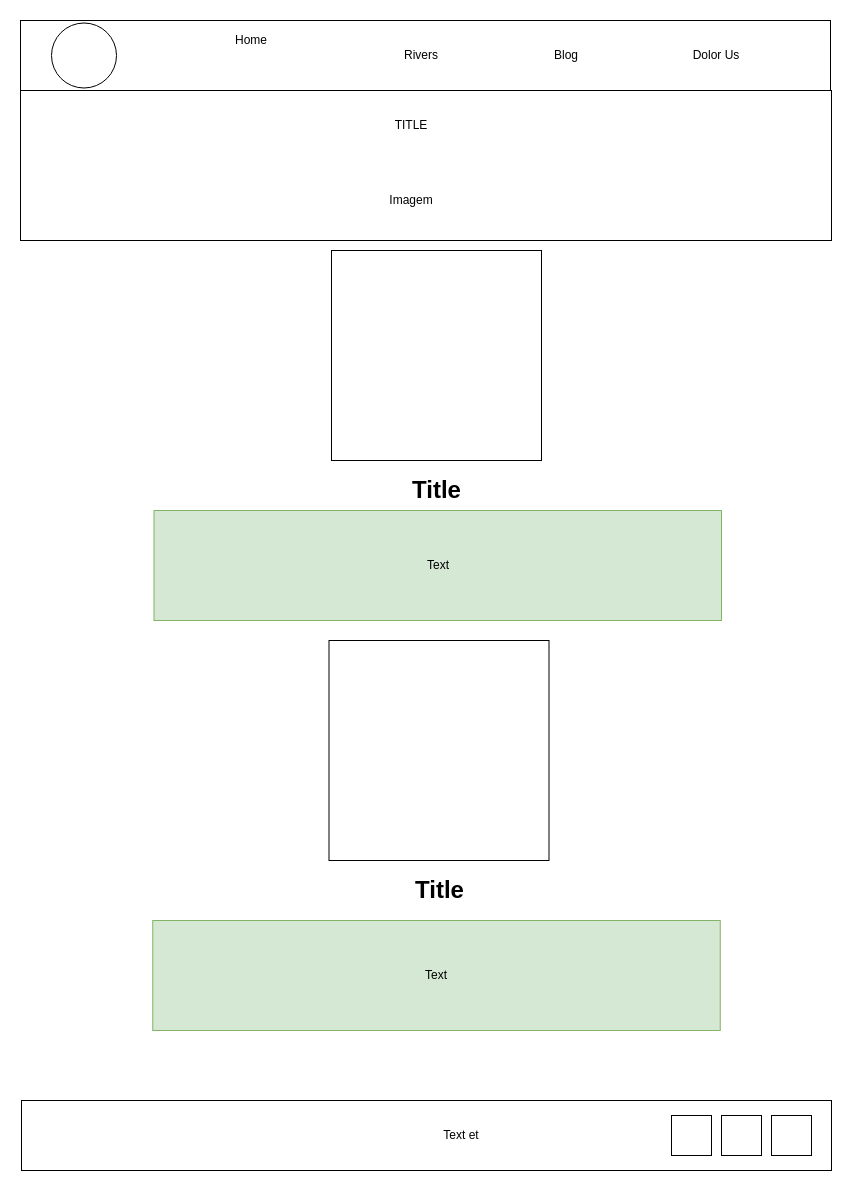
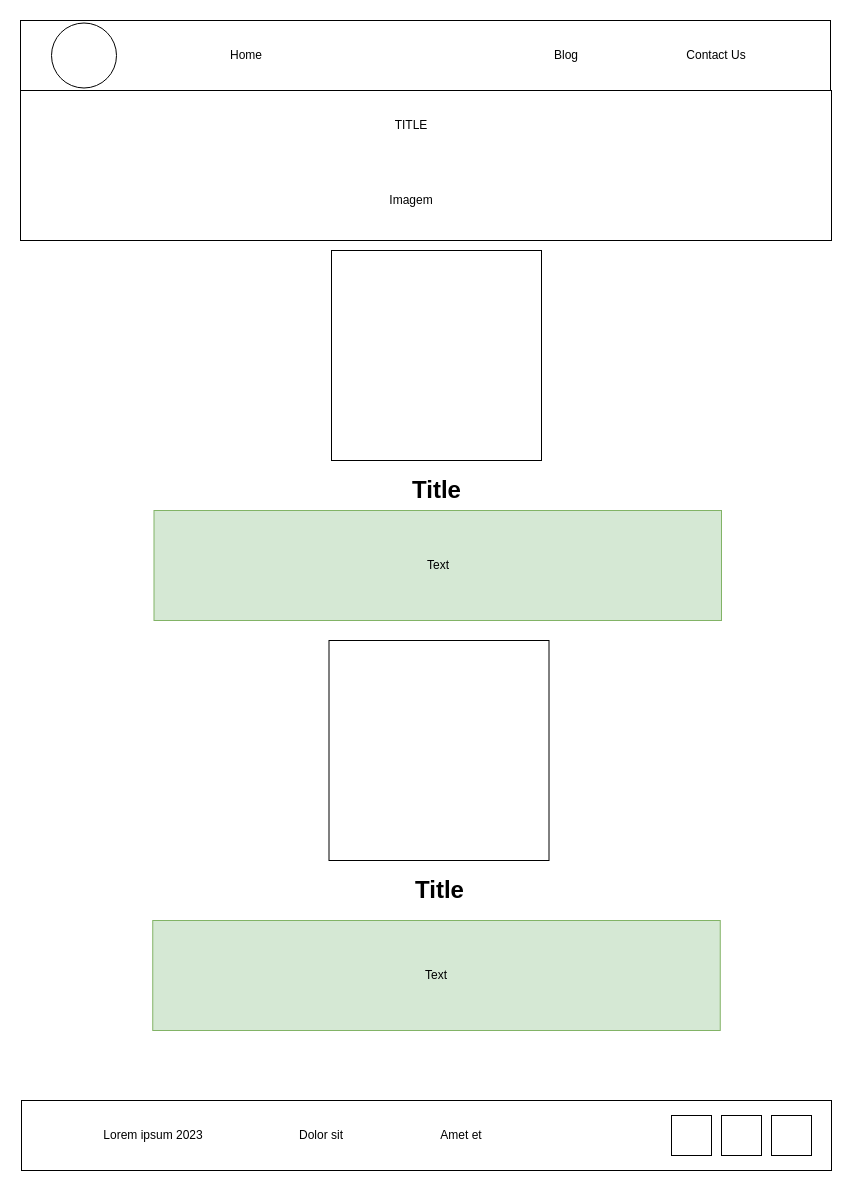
node "Home": moved (252, 41) -> (247, 56)
node "Rivers": removed
node "Dolor Us": label "Dolor Us" -> "Contact Us"
node "Lorem ipsum 2023": added
node "Dolor sit": added
node "Text et": label "Text et" -> "Amet et"
